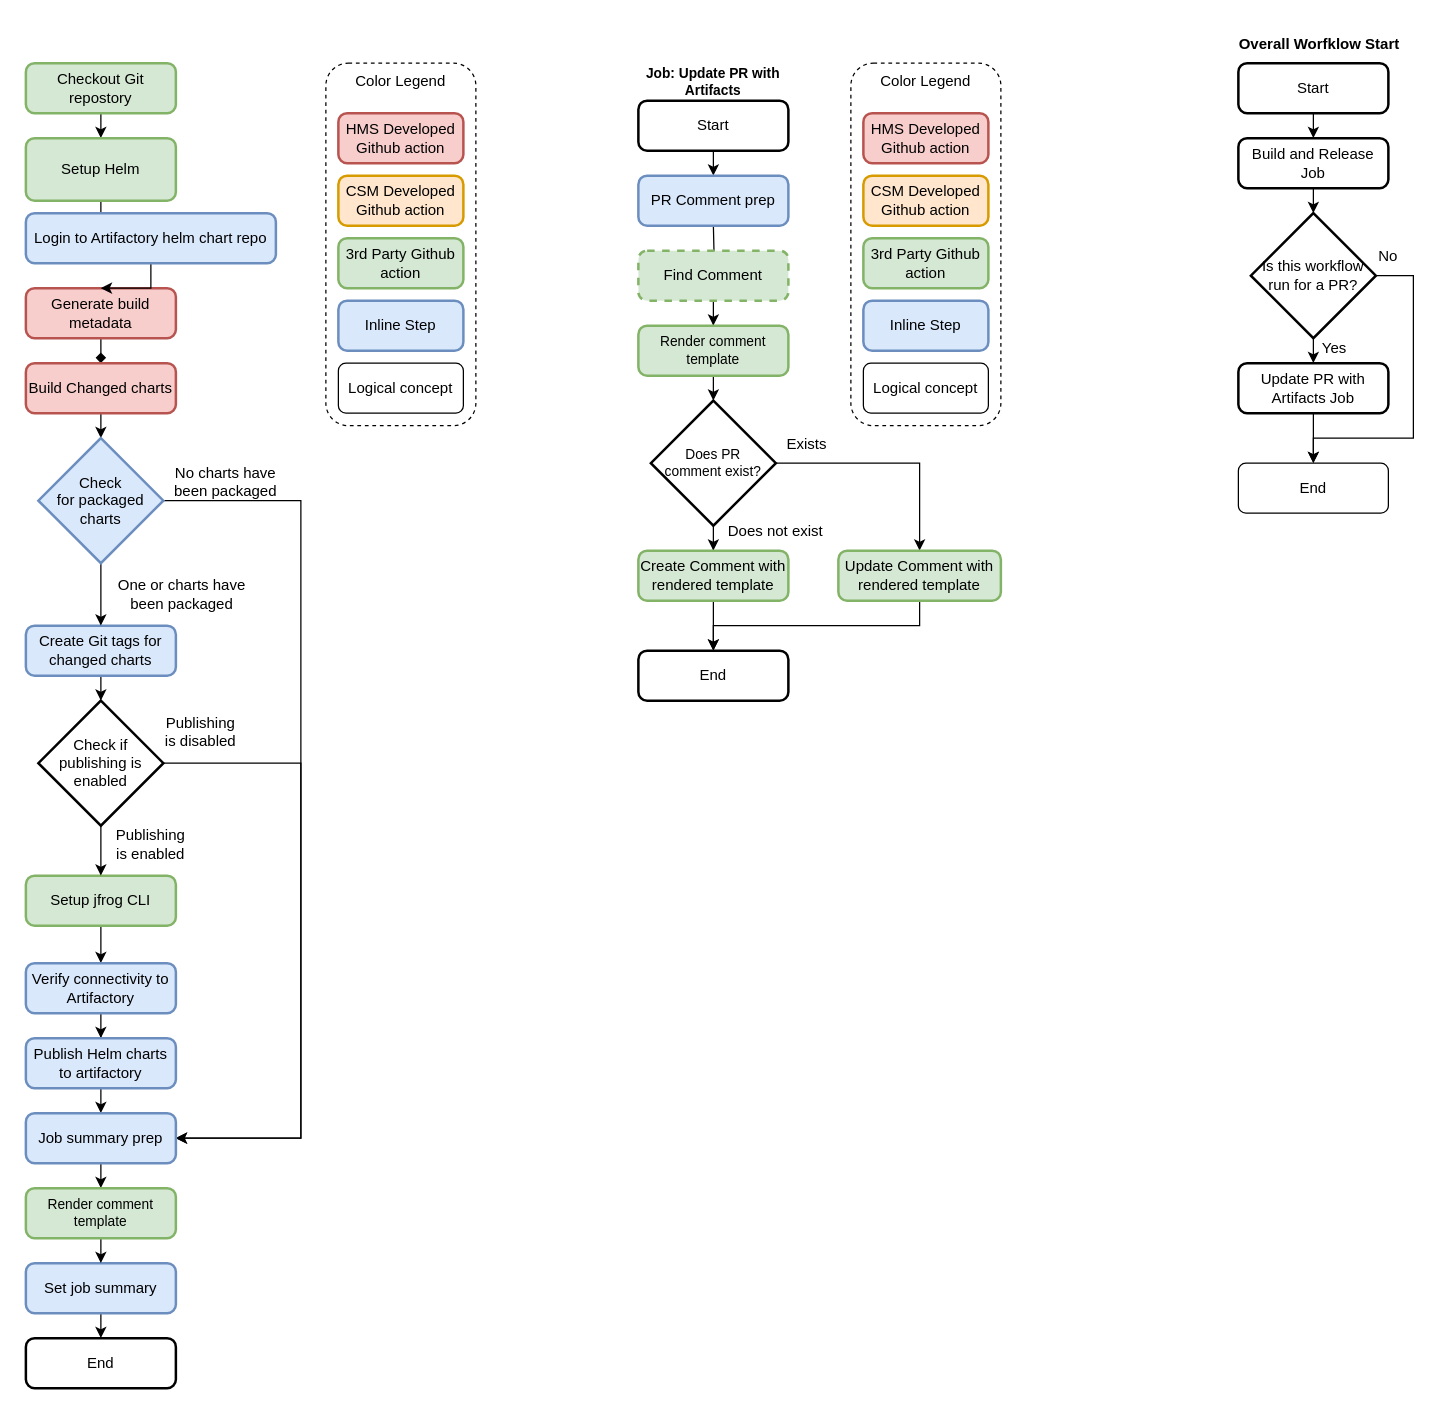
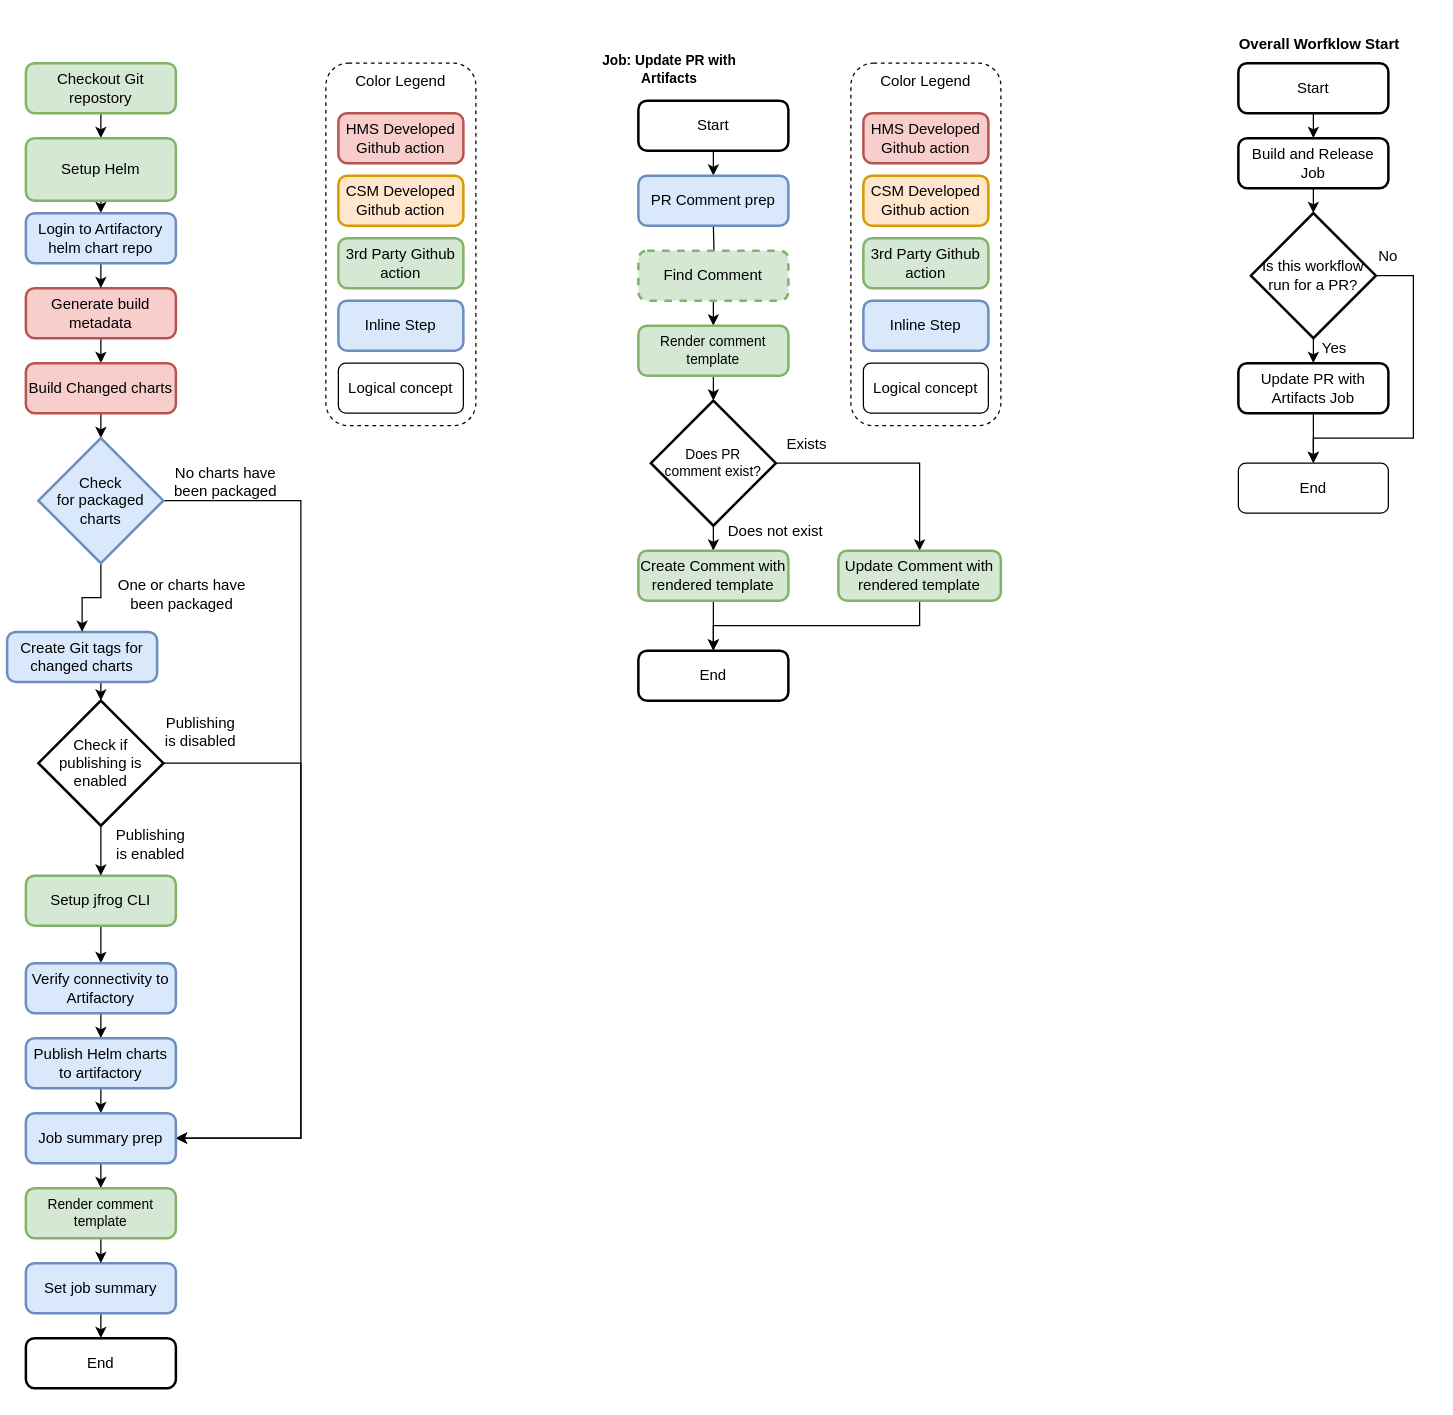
node "Job: Update PR with Artifacts": moved (713, 82) -> (669, 69)
node "Login to Artifactory helm chart repo": size 250x50 -> 150x50
edge "Generate build metadata" -> "Build Changed charts": arrowhead diamond -> classic
node "Create Git tags for changed charts": moved (101, 651) -> (82, 657)
